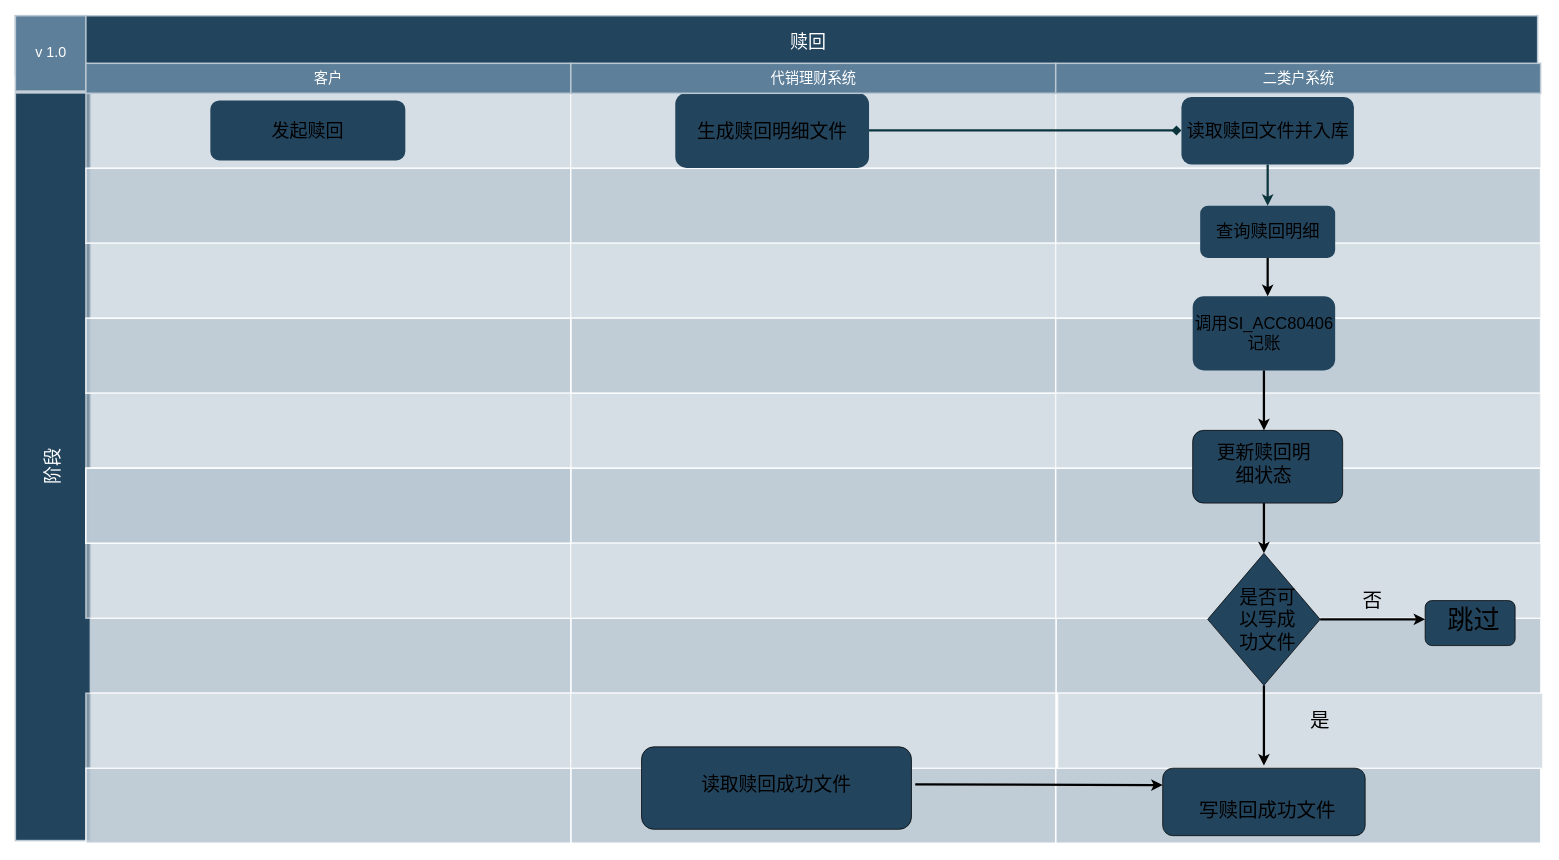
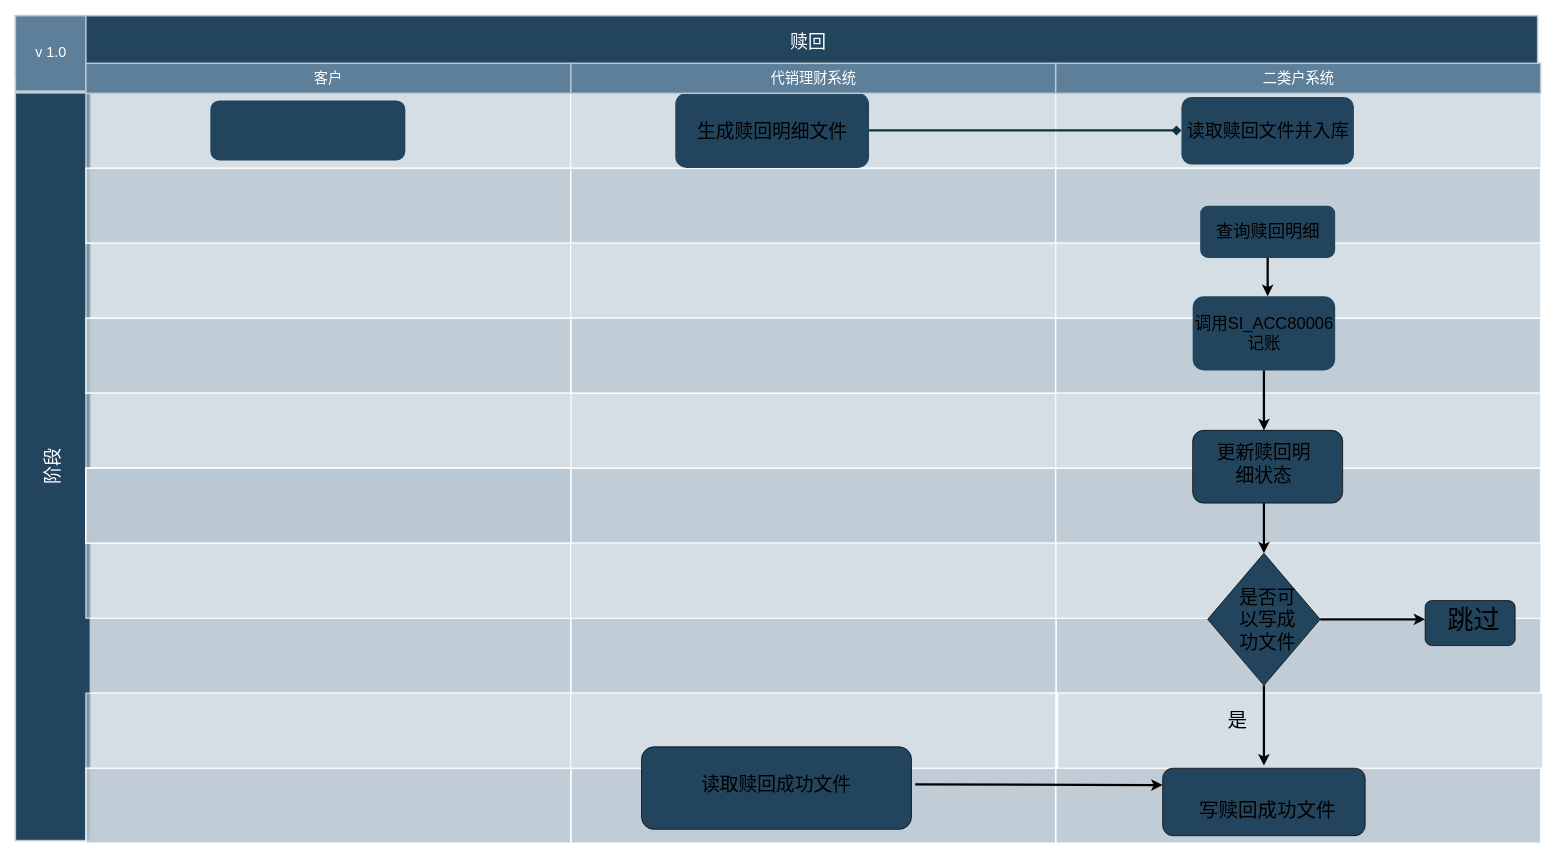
node "发起赎回": removed
edge "读取赎回文件并入库" -> "查询赎回明细": removed
node "调用SI_ACC80406 记账": label "调用SI_ACC80406 记账" -> "调用SI_ACC80006 记账"
node "否": removed
node "是": moved (1320, 720) -> (1238, 720)
